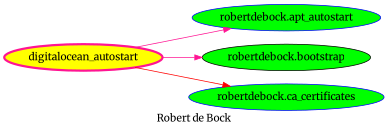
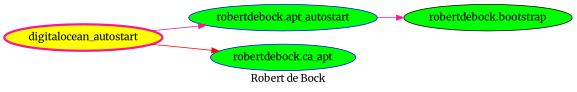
edge "digitalocean_autostart" -> "robertdebock.bootstrap": now "robertdebock.apt_autostart" -> "robertdebock.bootstrap"
node "robertdebock.ca_certificates": label "robertdebock.ca_certificates" -> "robertdebock.ca_apt"
